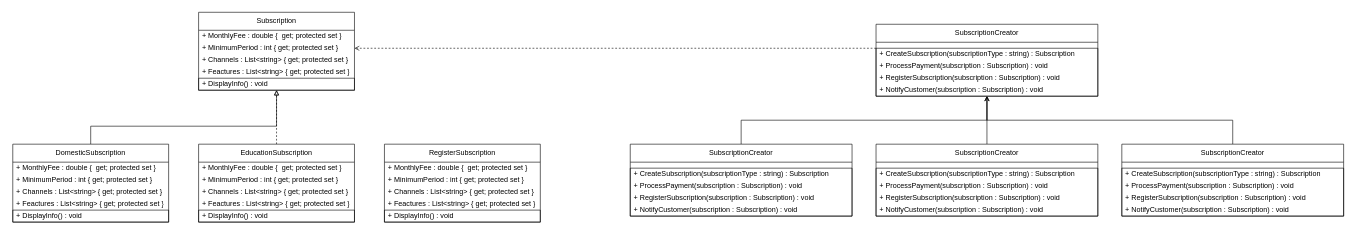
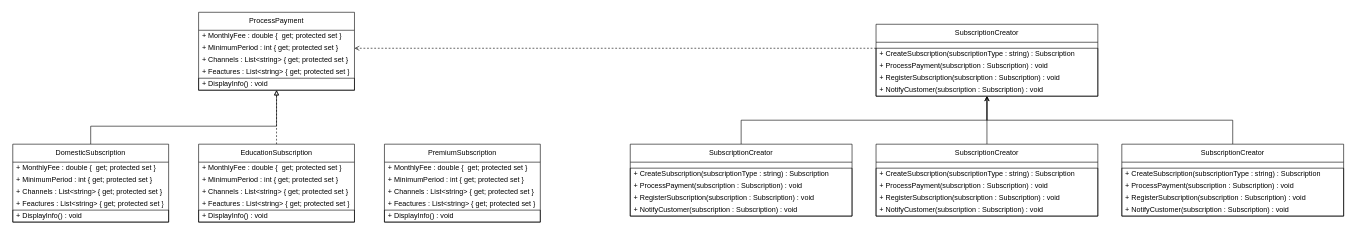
node "Subscription": label "Subscription" -> "ProcessPayment"
node "RegisterSubscription": label "RegisterSubscription" -> "PremiumSubscription"
